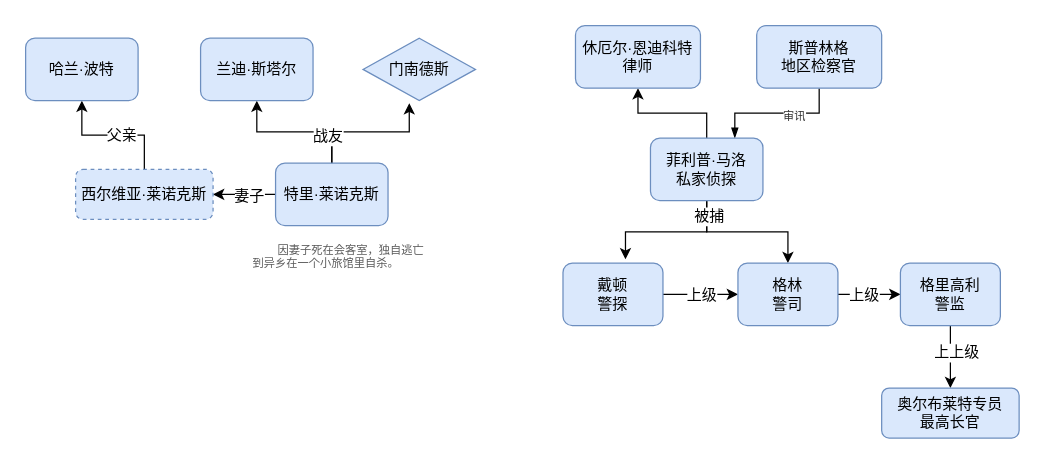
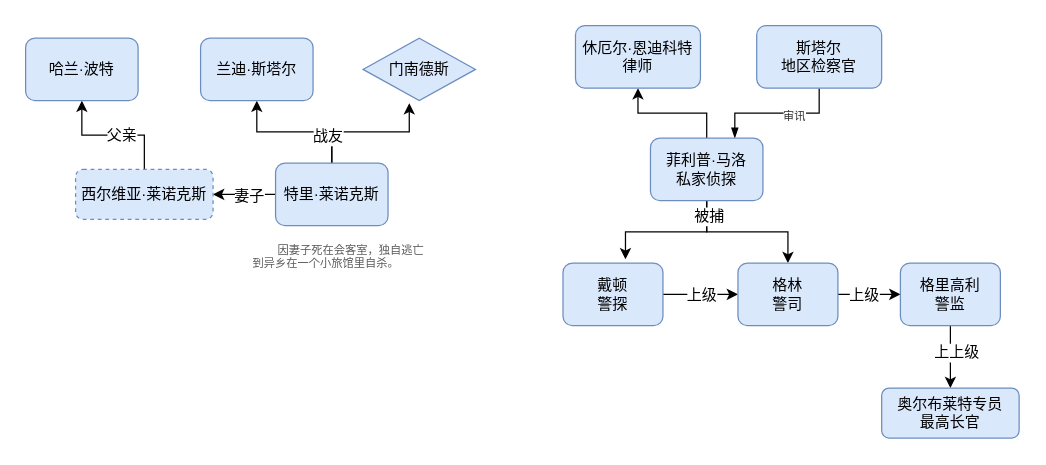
node "斯普林格 地区检察官": label "斯普林格 地区检察官" -> "斯塔尔 地区检察官"
